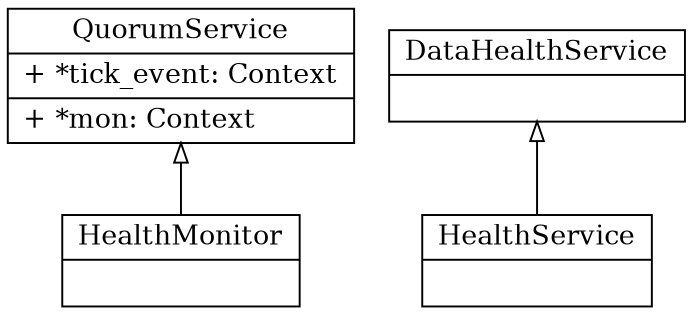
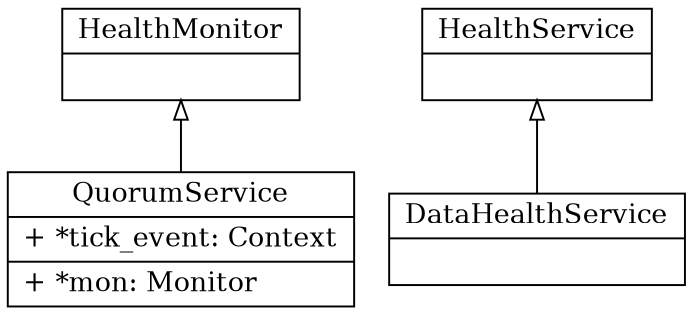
node "QuorumService": text "+ *mon: Context" -> "+ *mon: Monitor"
edge "HealthService" -> "DataHealthService": reversed
edge "HealthMonitor" -> "QuorumService": reversed
